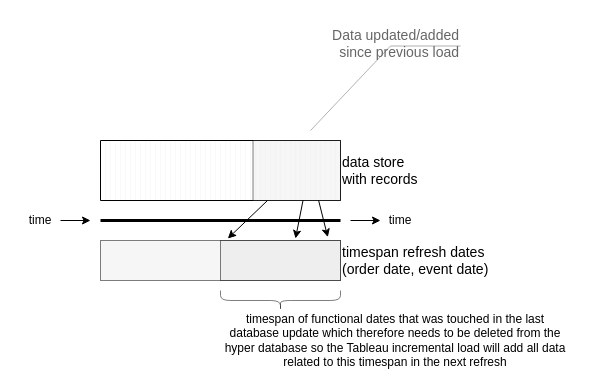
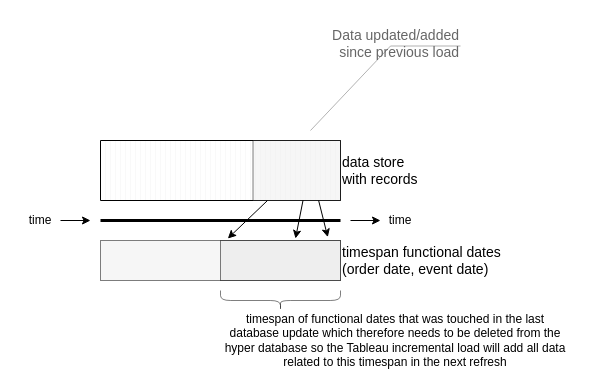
node "timespan refresh dates (order date, event date)": label "timespan refresh dates (order date, event date)" -> "timespan functional dates (order date, event date)"
